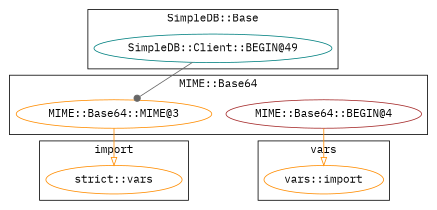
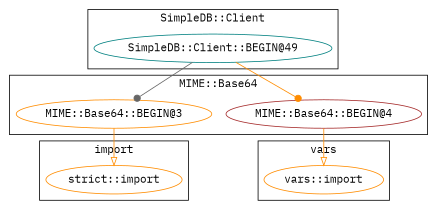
cluster "SimpleDB::Base": label "SimpleDB::Base" -> "SimpleDB::Client"
edge "SimpleDB::Client::BEGIN@49" -> "MIME::Base64::BEGIN@4": added
node "MIME::Base64::MIME@3": label "MIME::Base64::MIME@3" -> "MIME::Base64::BEGIN@3"
node "strict::vars": label "strict::vars" -> "strict::import"
